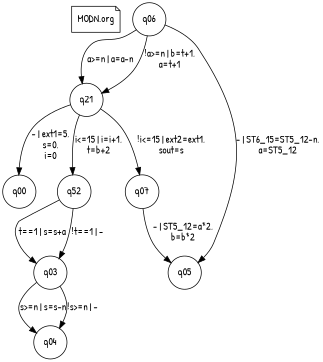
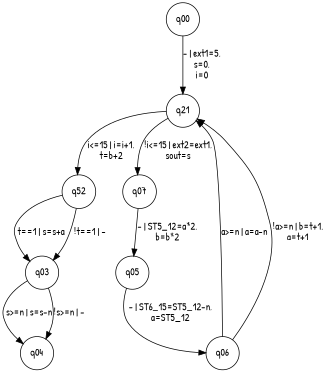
node "MODN.org": removed
edge "q21" -> "q00": reversed
edge "q06" -> "q05": reversed
